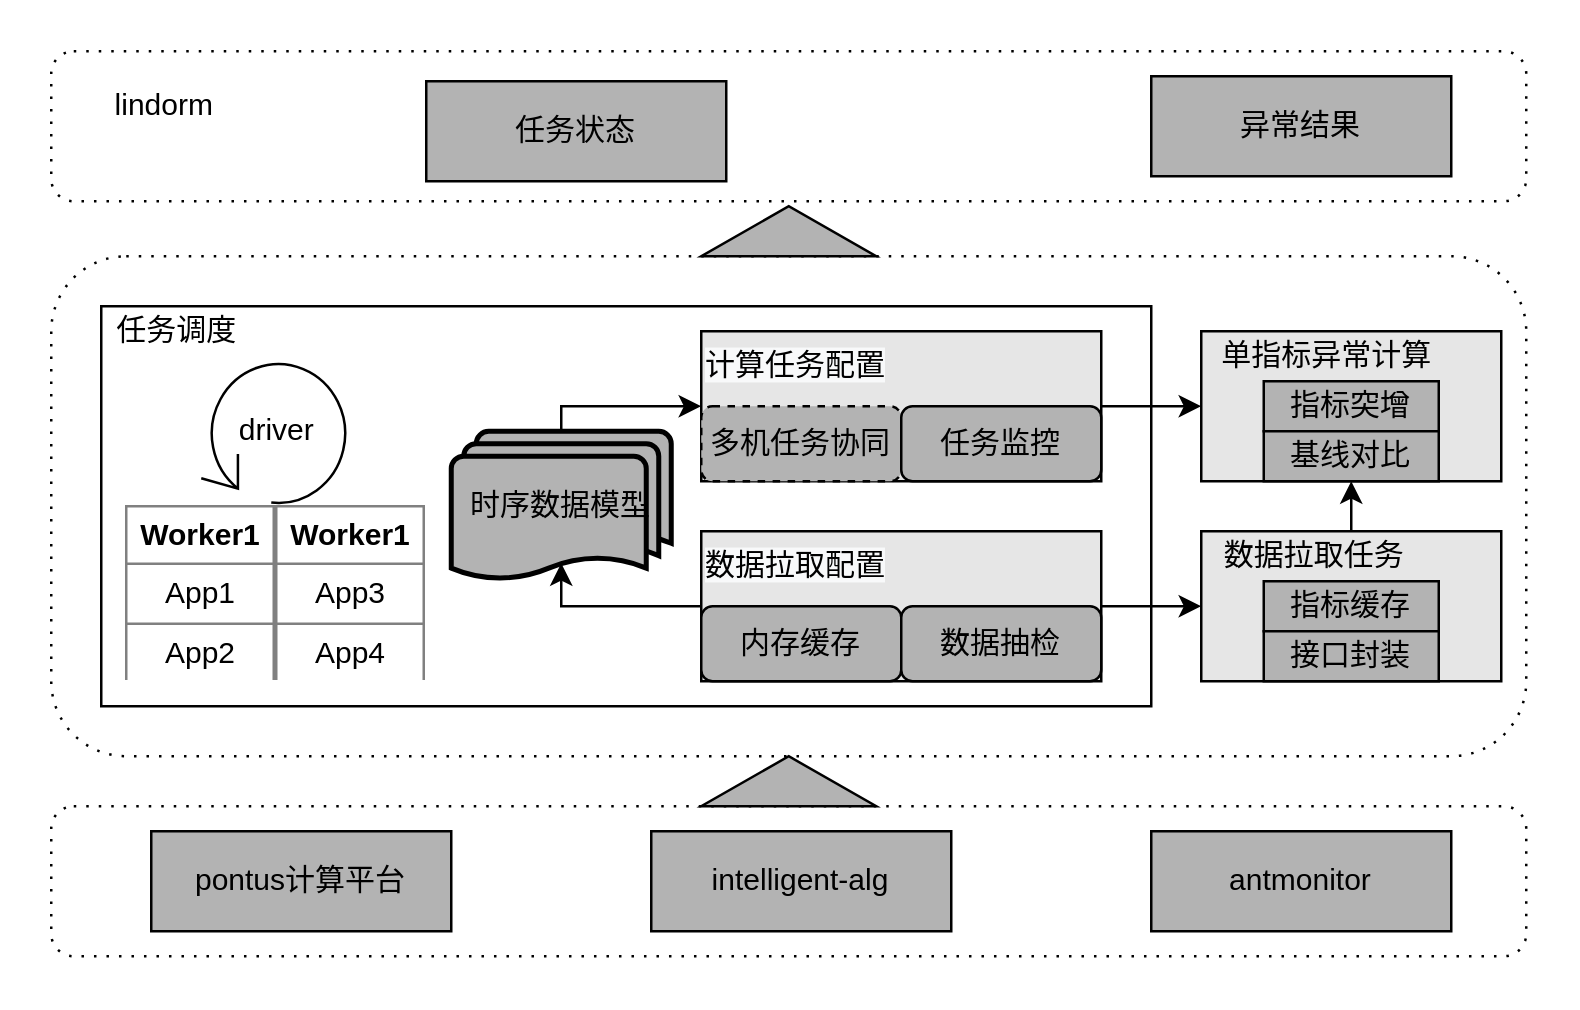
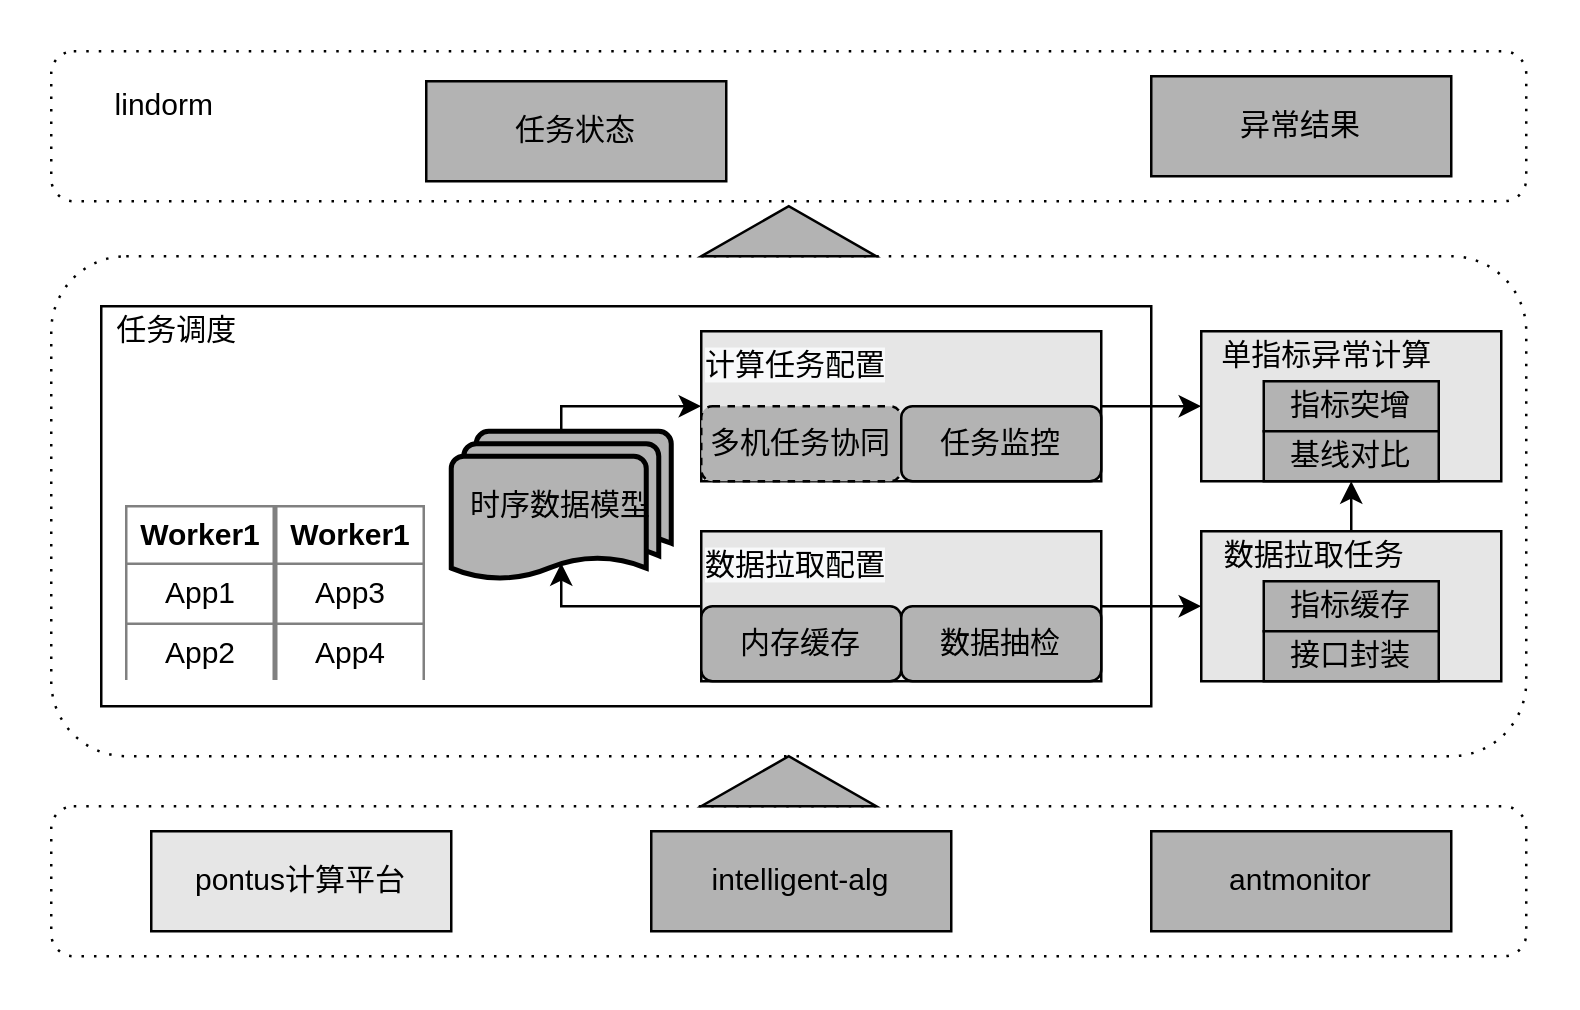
node "driver": removed
node "pontus计算平台": fillcolor #b3b3b3 -> #e6e6e6
